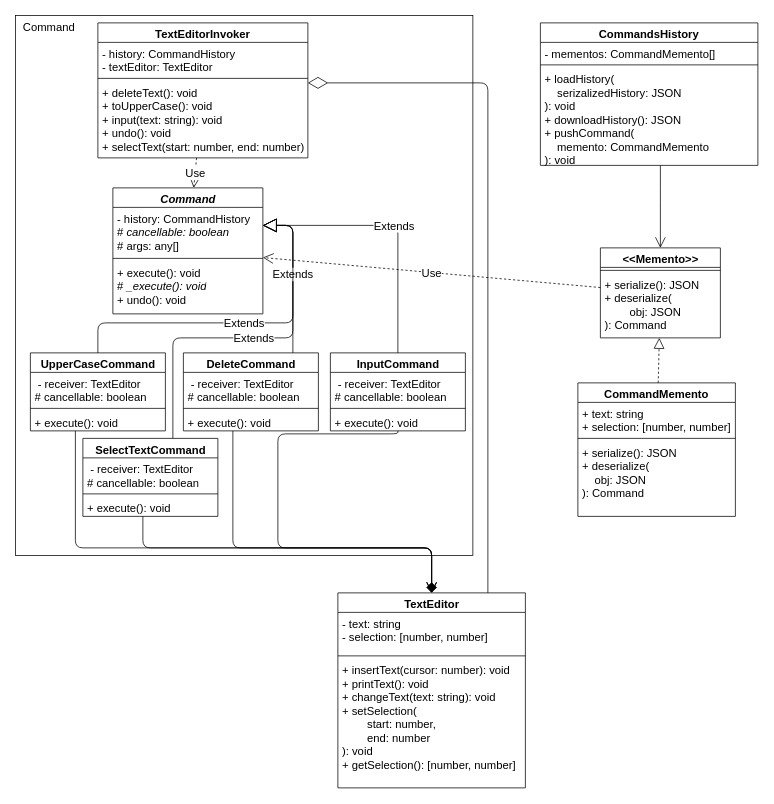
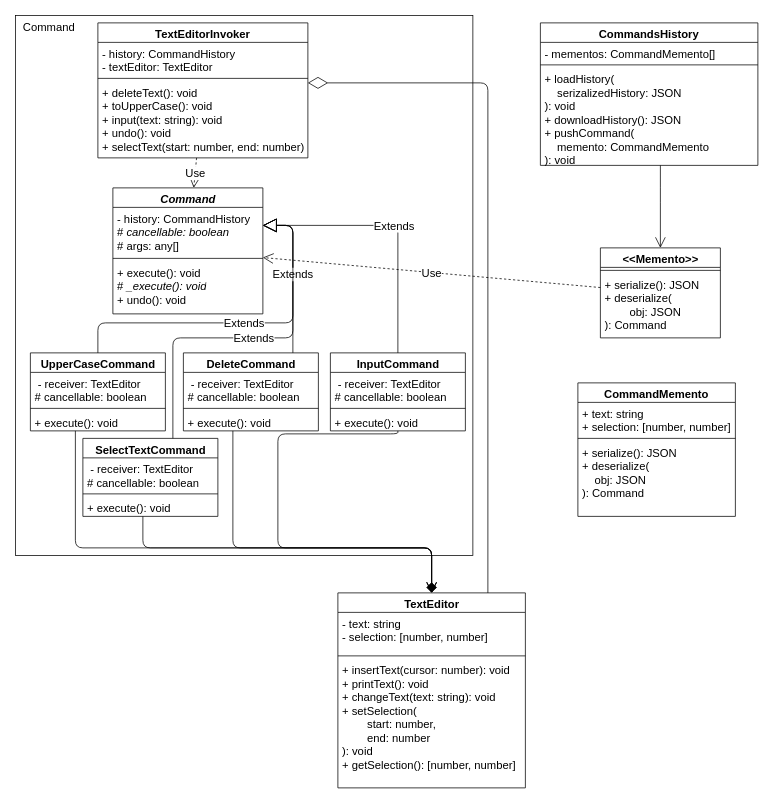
edge "CommandMemento" -> "<<Memento>>": removed
